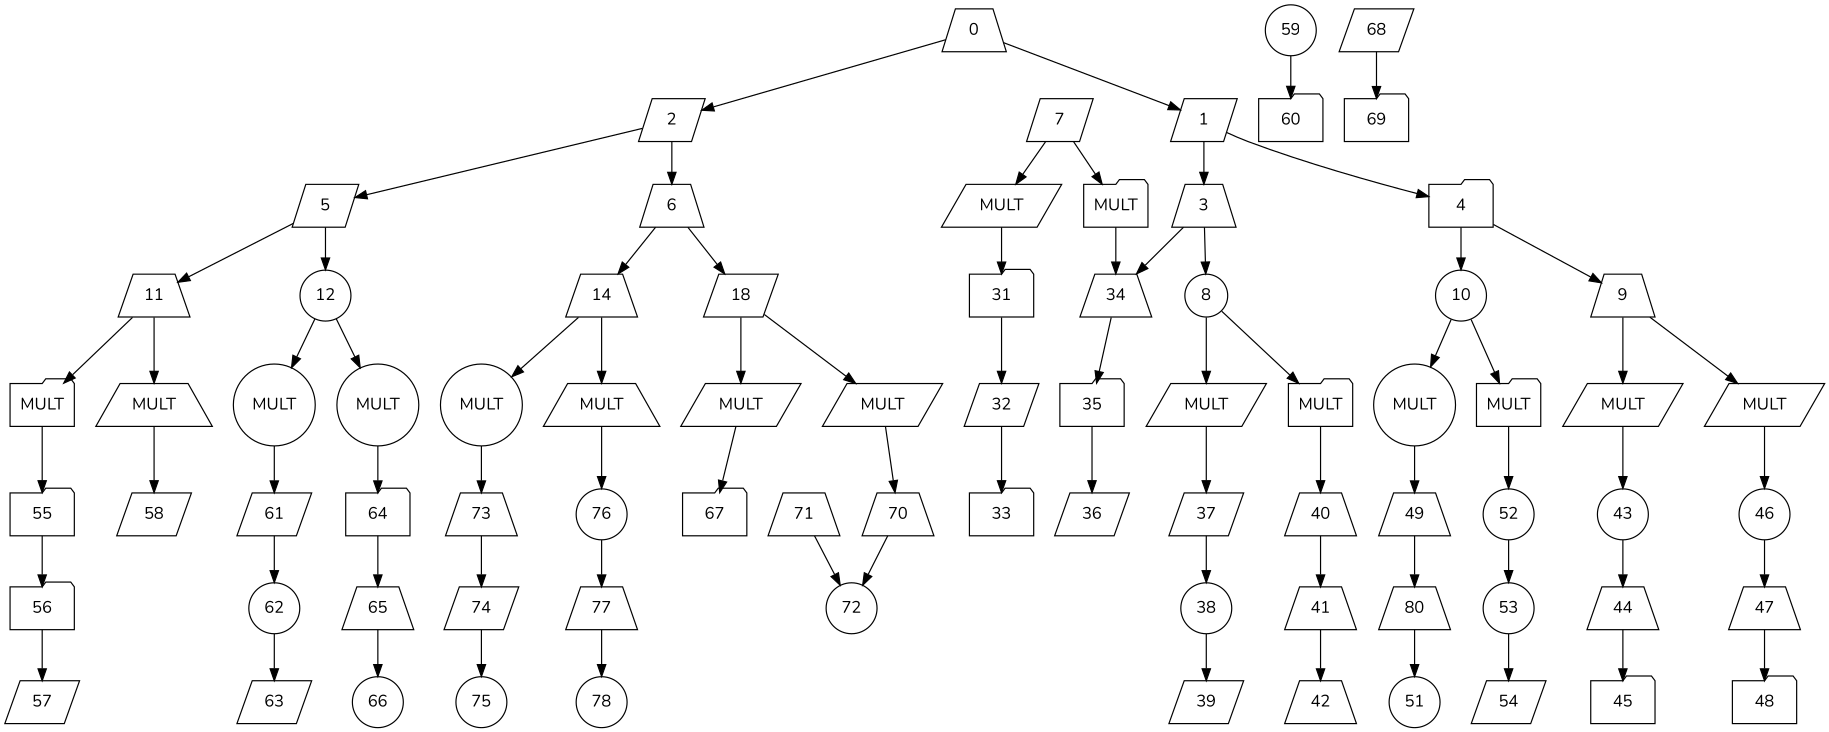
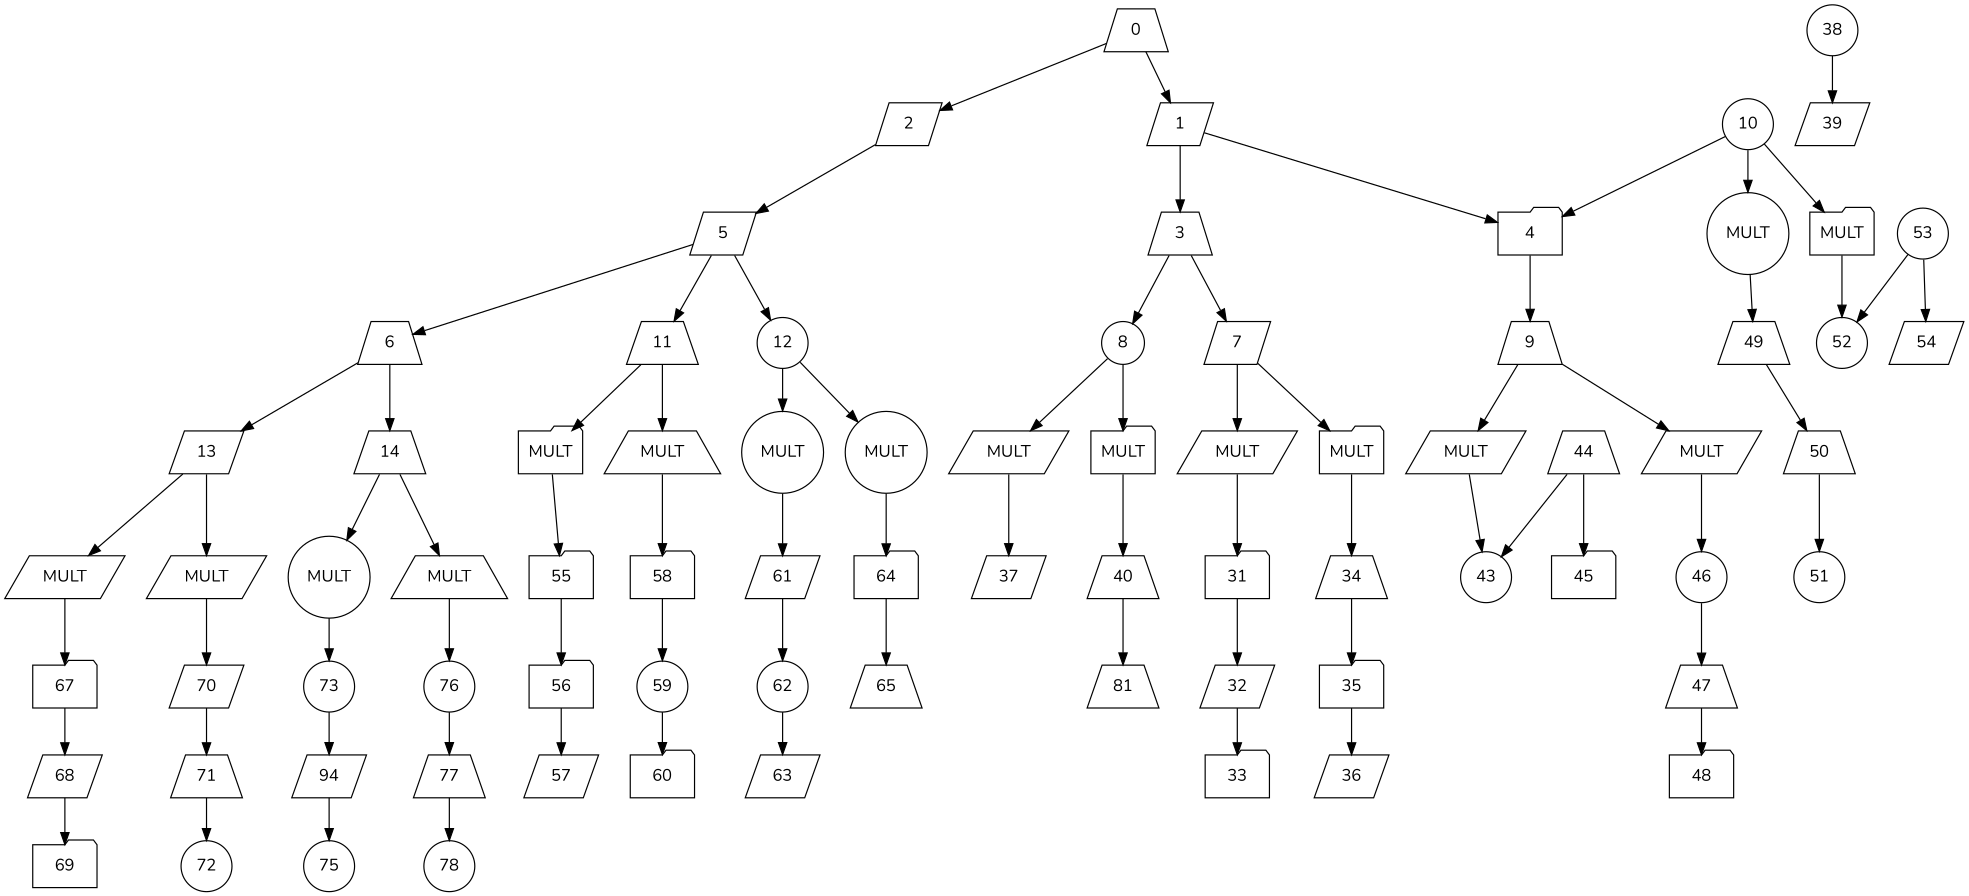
edge "2" -> "6": now "5" -> "6"
edge "4" -> "10": reversed
edge "3" -> "34": now "3" -> "7"
node "18": label "18" -> "13"
node "58": shape parallelogram -> folder
node "73": shape trapezium -> circle
node "70": shape trapezium -> parallelogram
edge "37" -> "38": removed
edge "70" -> "72": now "70" -> "71"
edge "52" -> "53": reversed
edge "43" -> "44": reversed
node "74": label "74" -> "94"
node "41": label "41" -> "81"
node "80": label "80" -> "50"
edge "58" -> "59": added
node "66": removed
node "42": removed
edge "67" -> "68": added
